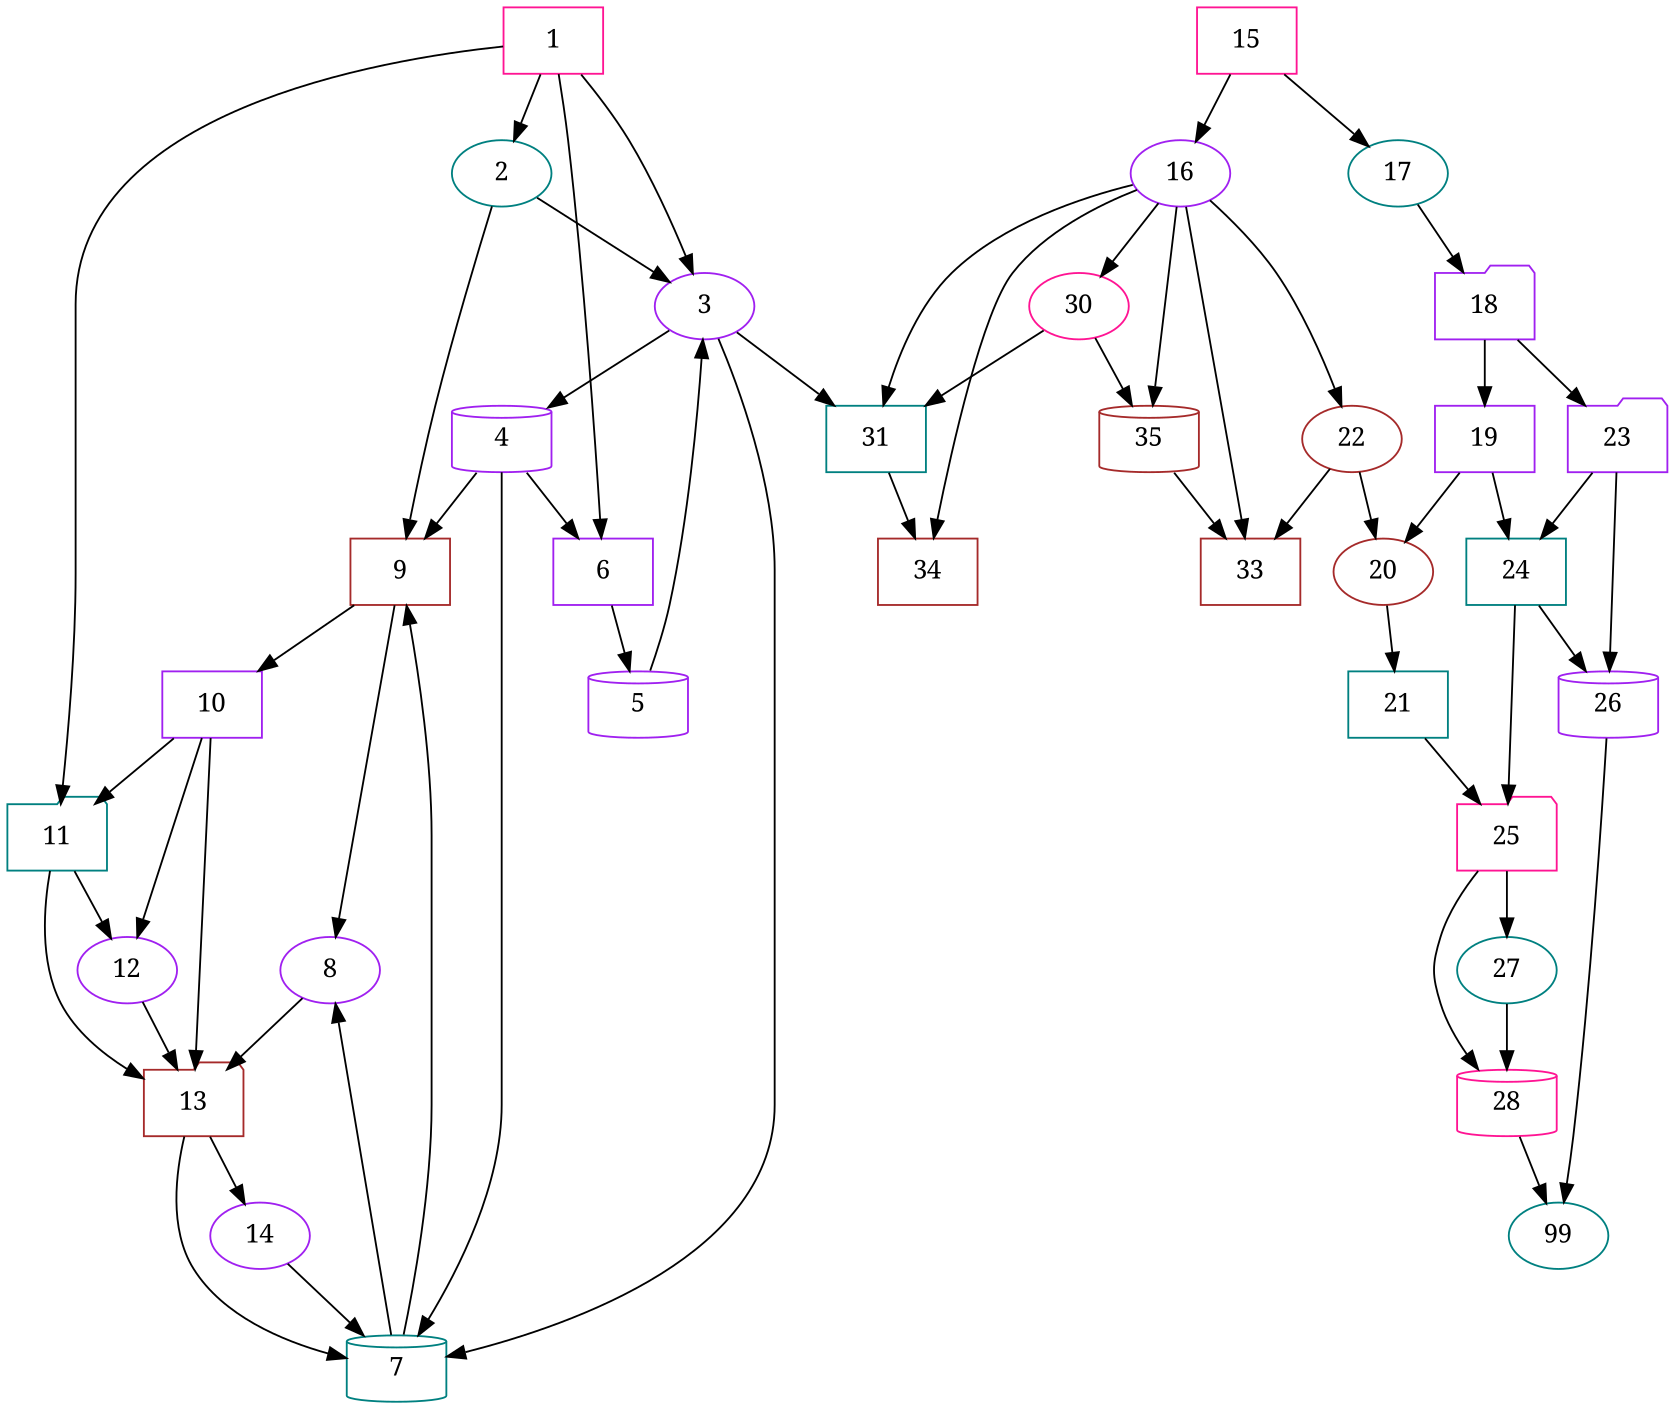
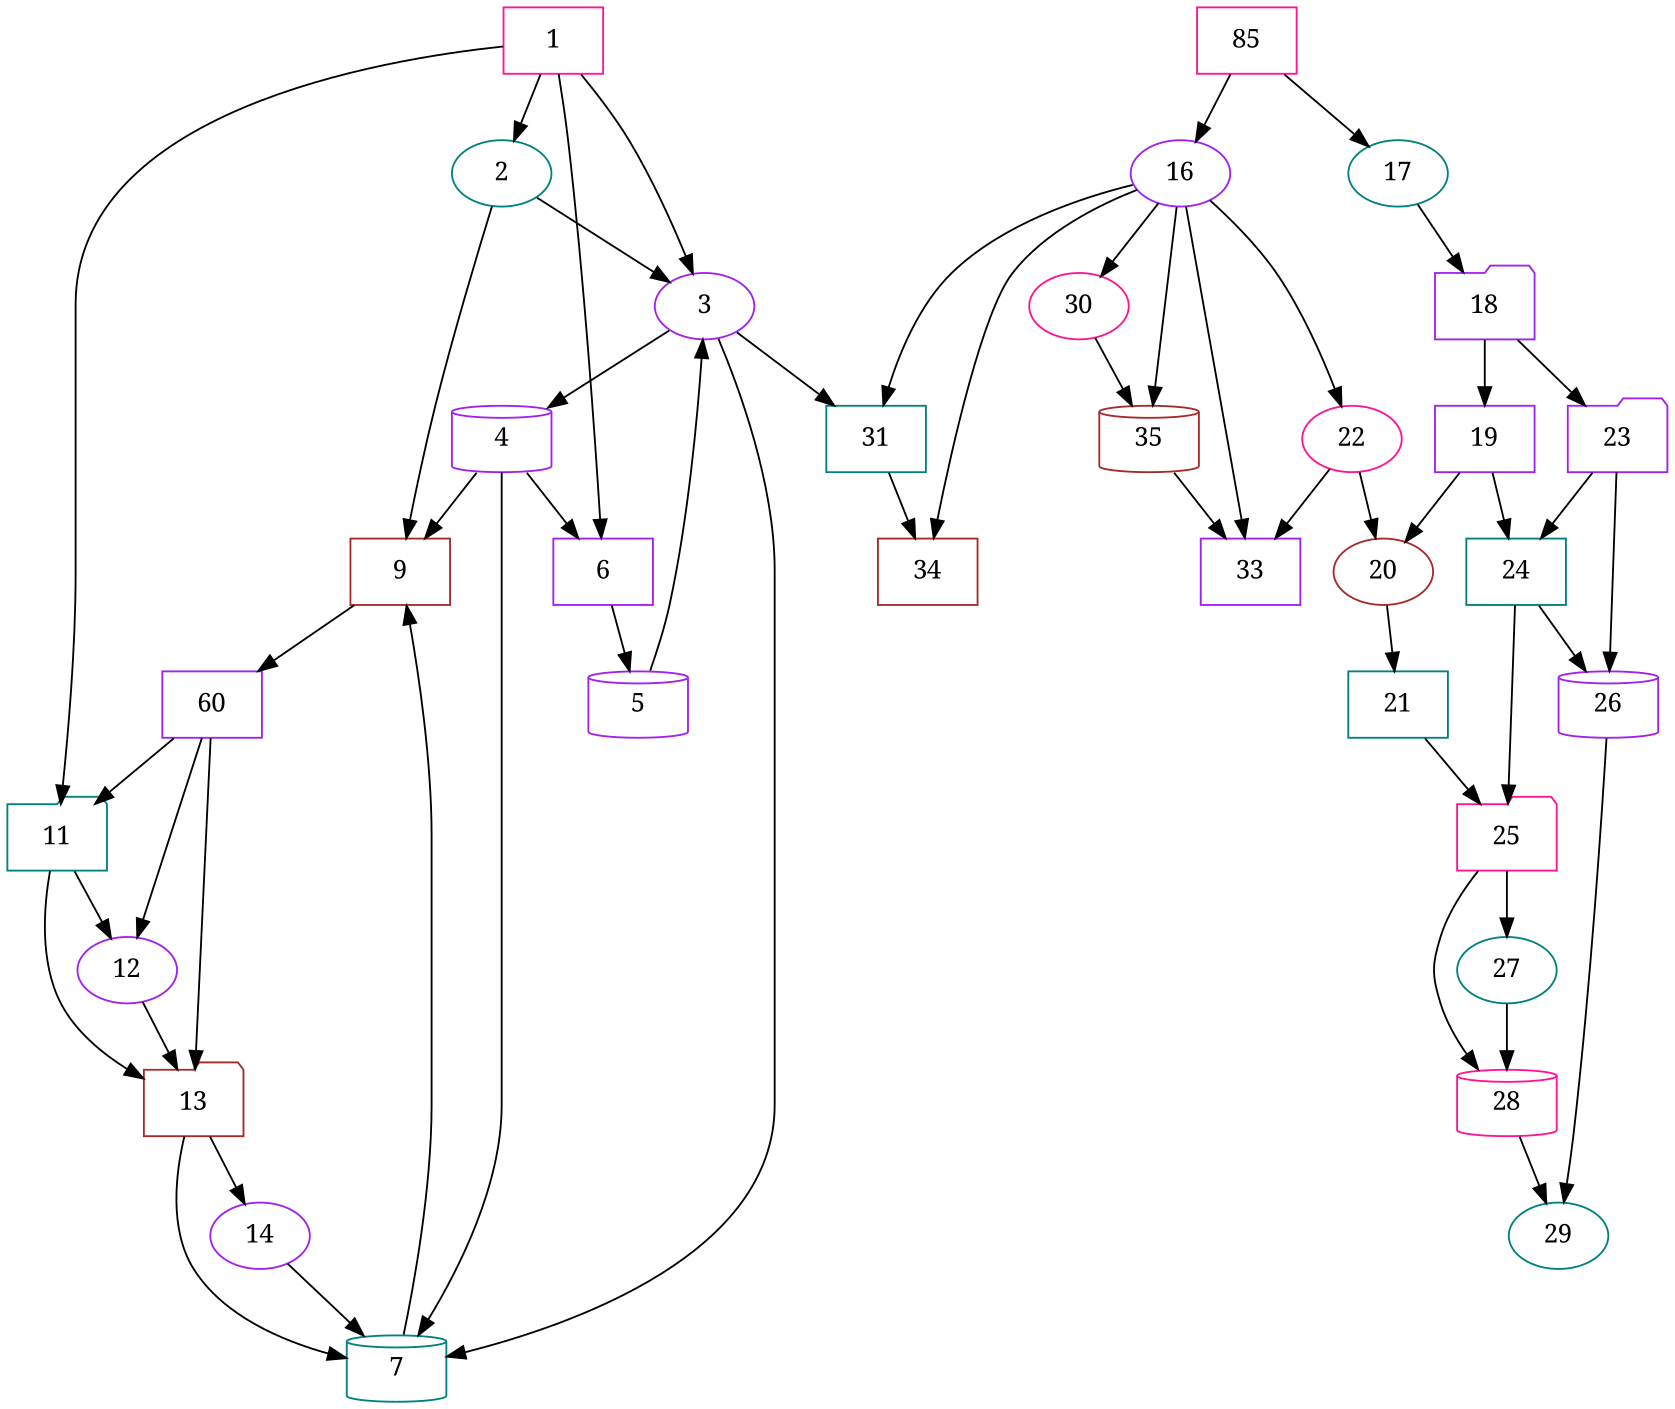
node "15": label "15" -> "85"
edge "30" -> "31": removed
node "22": color brown -> deeppink
node "33": color brown -> purple
node "10": label "10" -> "60"
node "8": removed
node "99": label "99" -> "29"
